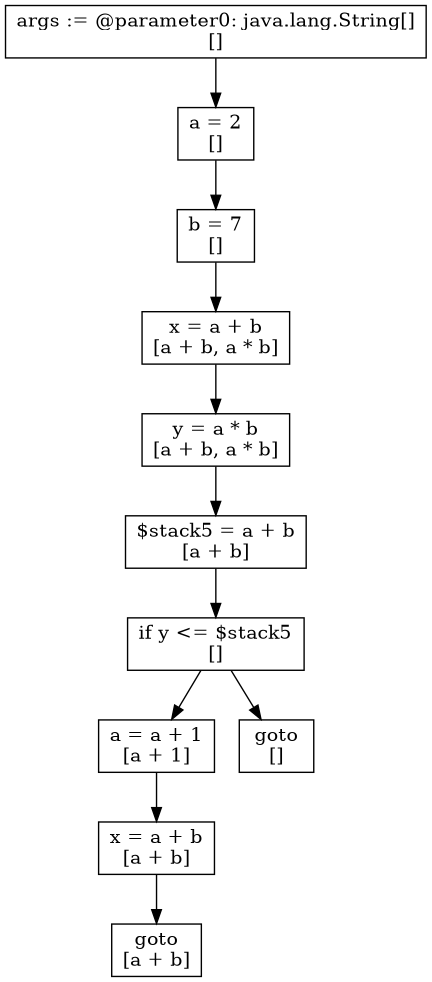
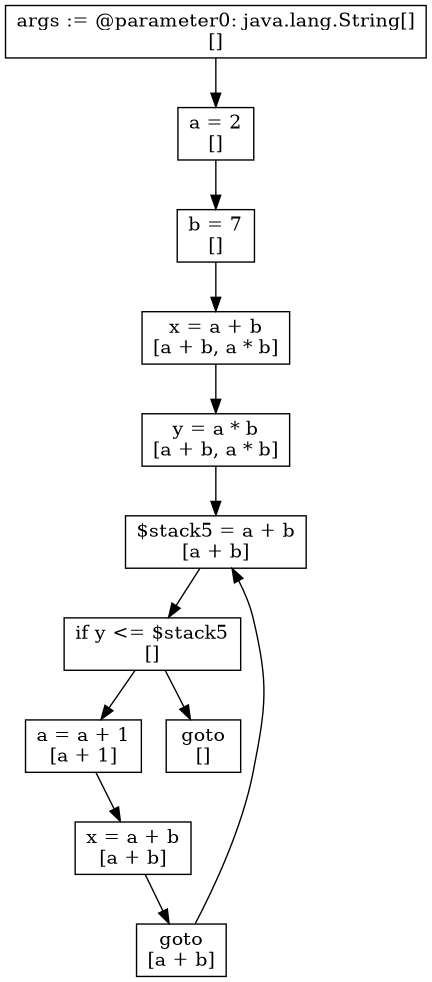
edge "goto [a + b]" -> "$stack5 = a + b [a + b]": added
